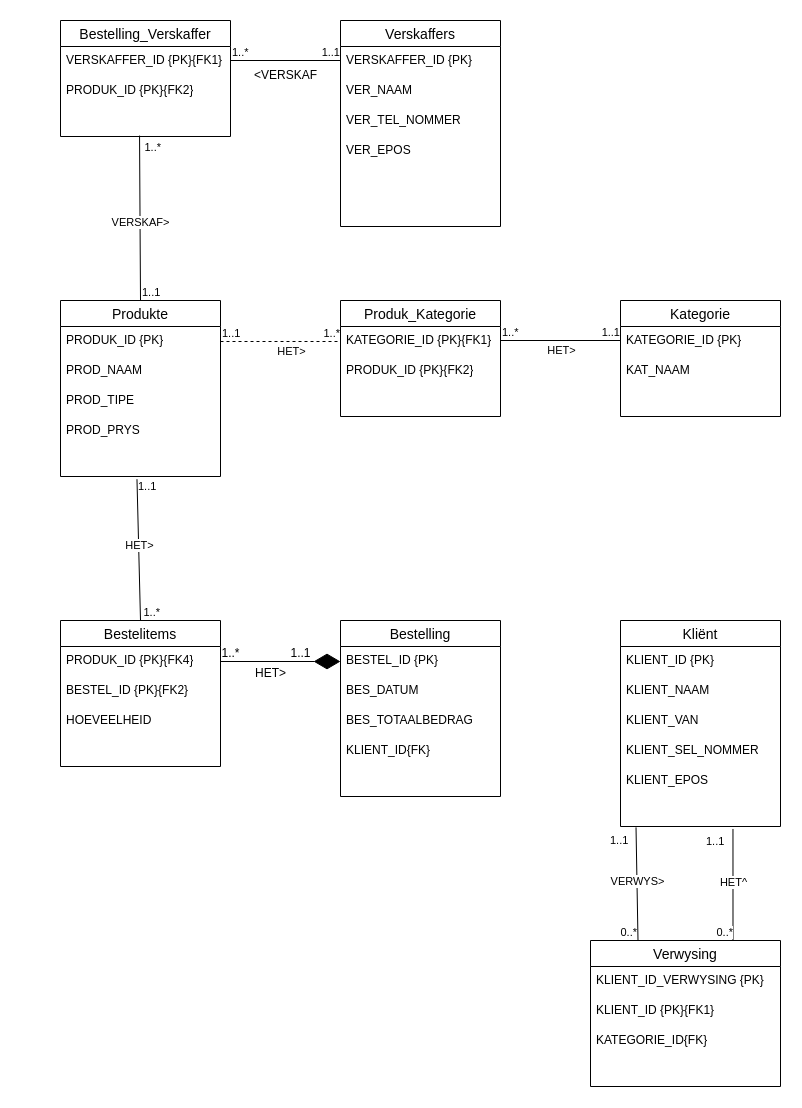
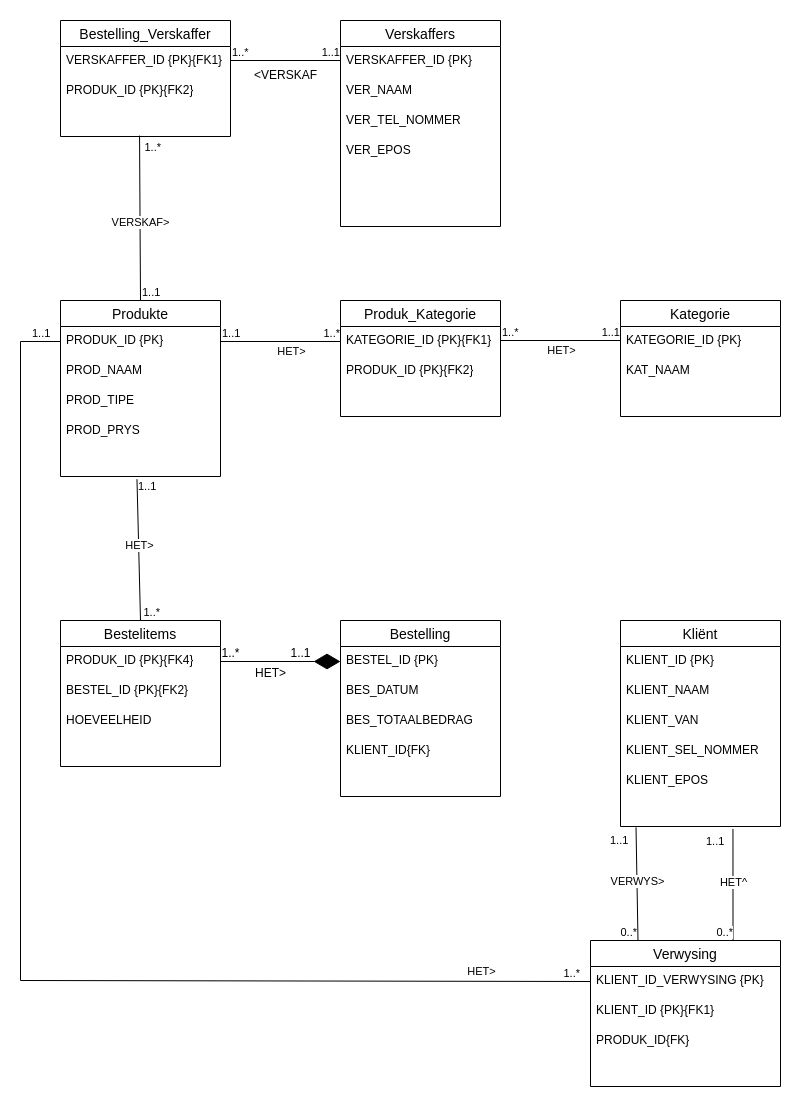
edge "PRODUK_ID {PK}" -- "KATEGORIE_ID {PK}{FK1}": style dashed -> solid
edge "PRODUK_ID {PK}" -- "KLIENT_ID_VERWYSING {PK}": added, labels "1..1", "HET>", "1..*"
node "KATEGORIE_ID{FK}": label "KATEGORIE_ID{FK}" -> "PRODUK_ID{FK}"
